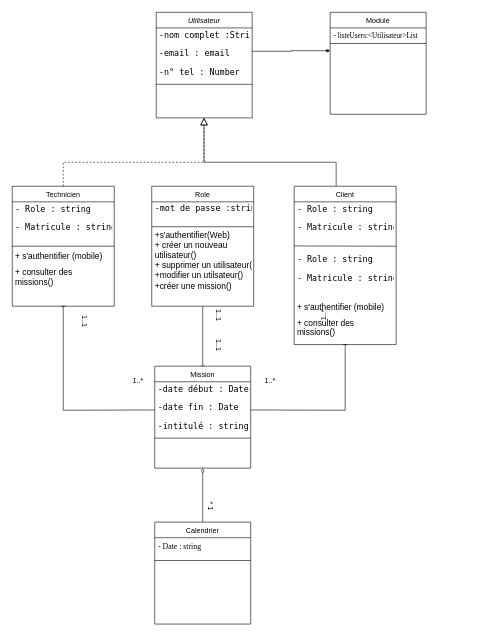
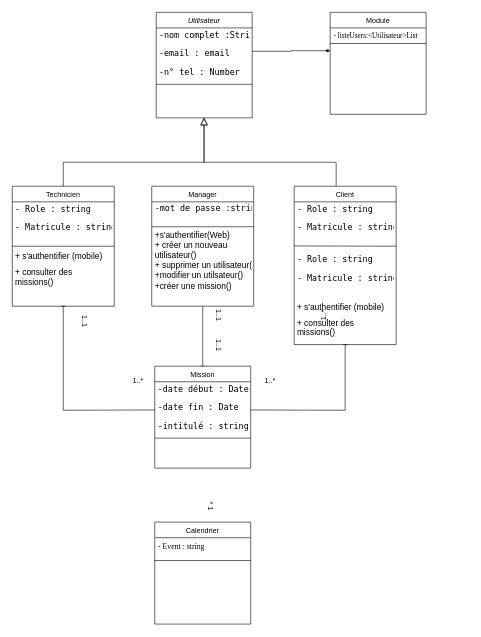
edge "Technicien" -> "Utilisateur": style dashed -> solid
node "Role": label "Role" -> "Manager"
edge "Calendrier" -> "Mission": removed
node "- Date : string": label "- Date : string" -> "- Event : string"
